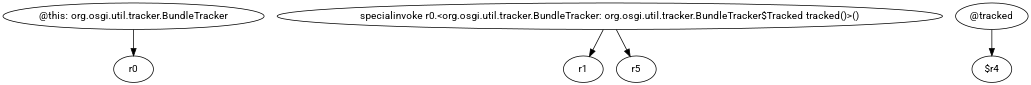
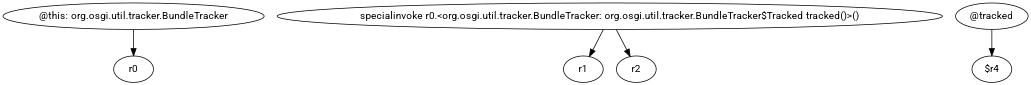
node "r5": label "r5" -> "r2"
